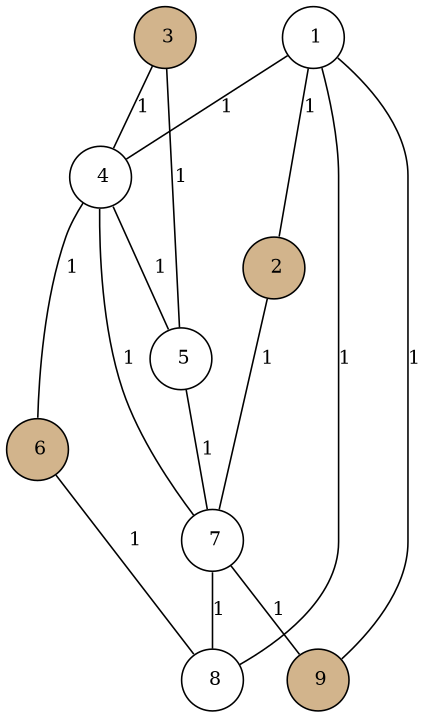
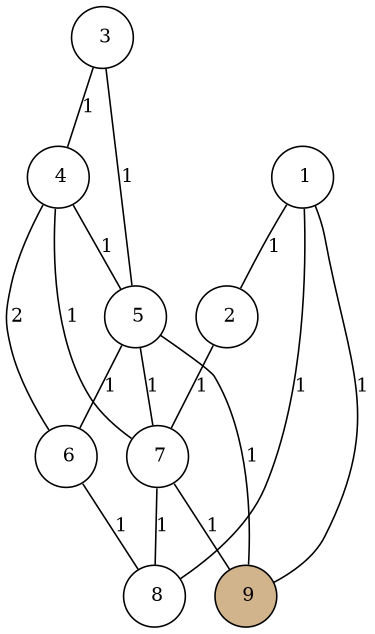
node "3": fillcolor tan -> white
edge "1" -- "4": removed, label "1"
edge "4" -- "6": label "1" -> "2"
node "2": fillcolor tan -> white
edge "5" -- "6": added, label "1"
edge "5" -- "9": added, label "1"
node "6": fillcolor tan -> white
